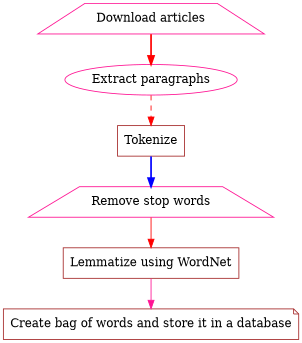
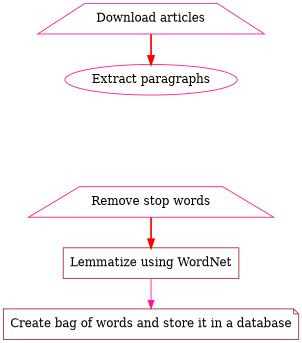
node "Tokenize": removed
edge "Remove stop words" -> "Lemmatize using WordNet": style solid -> bold
